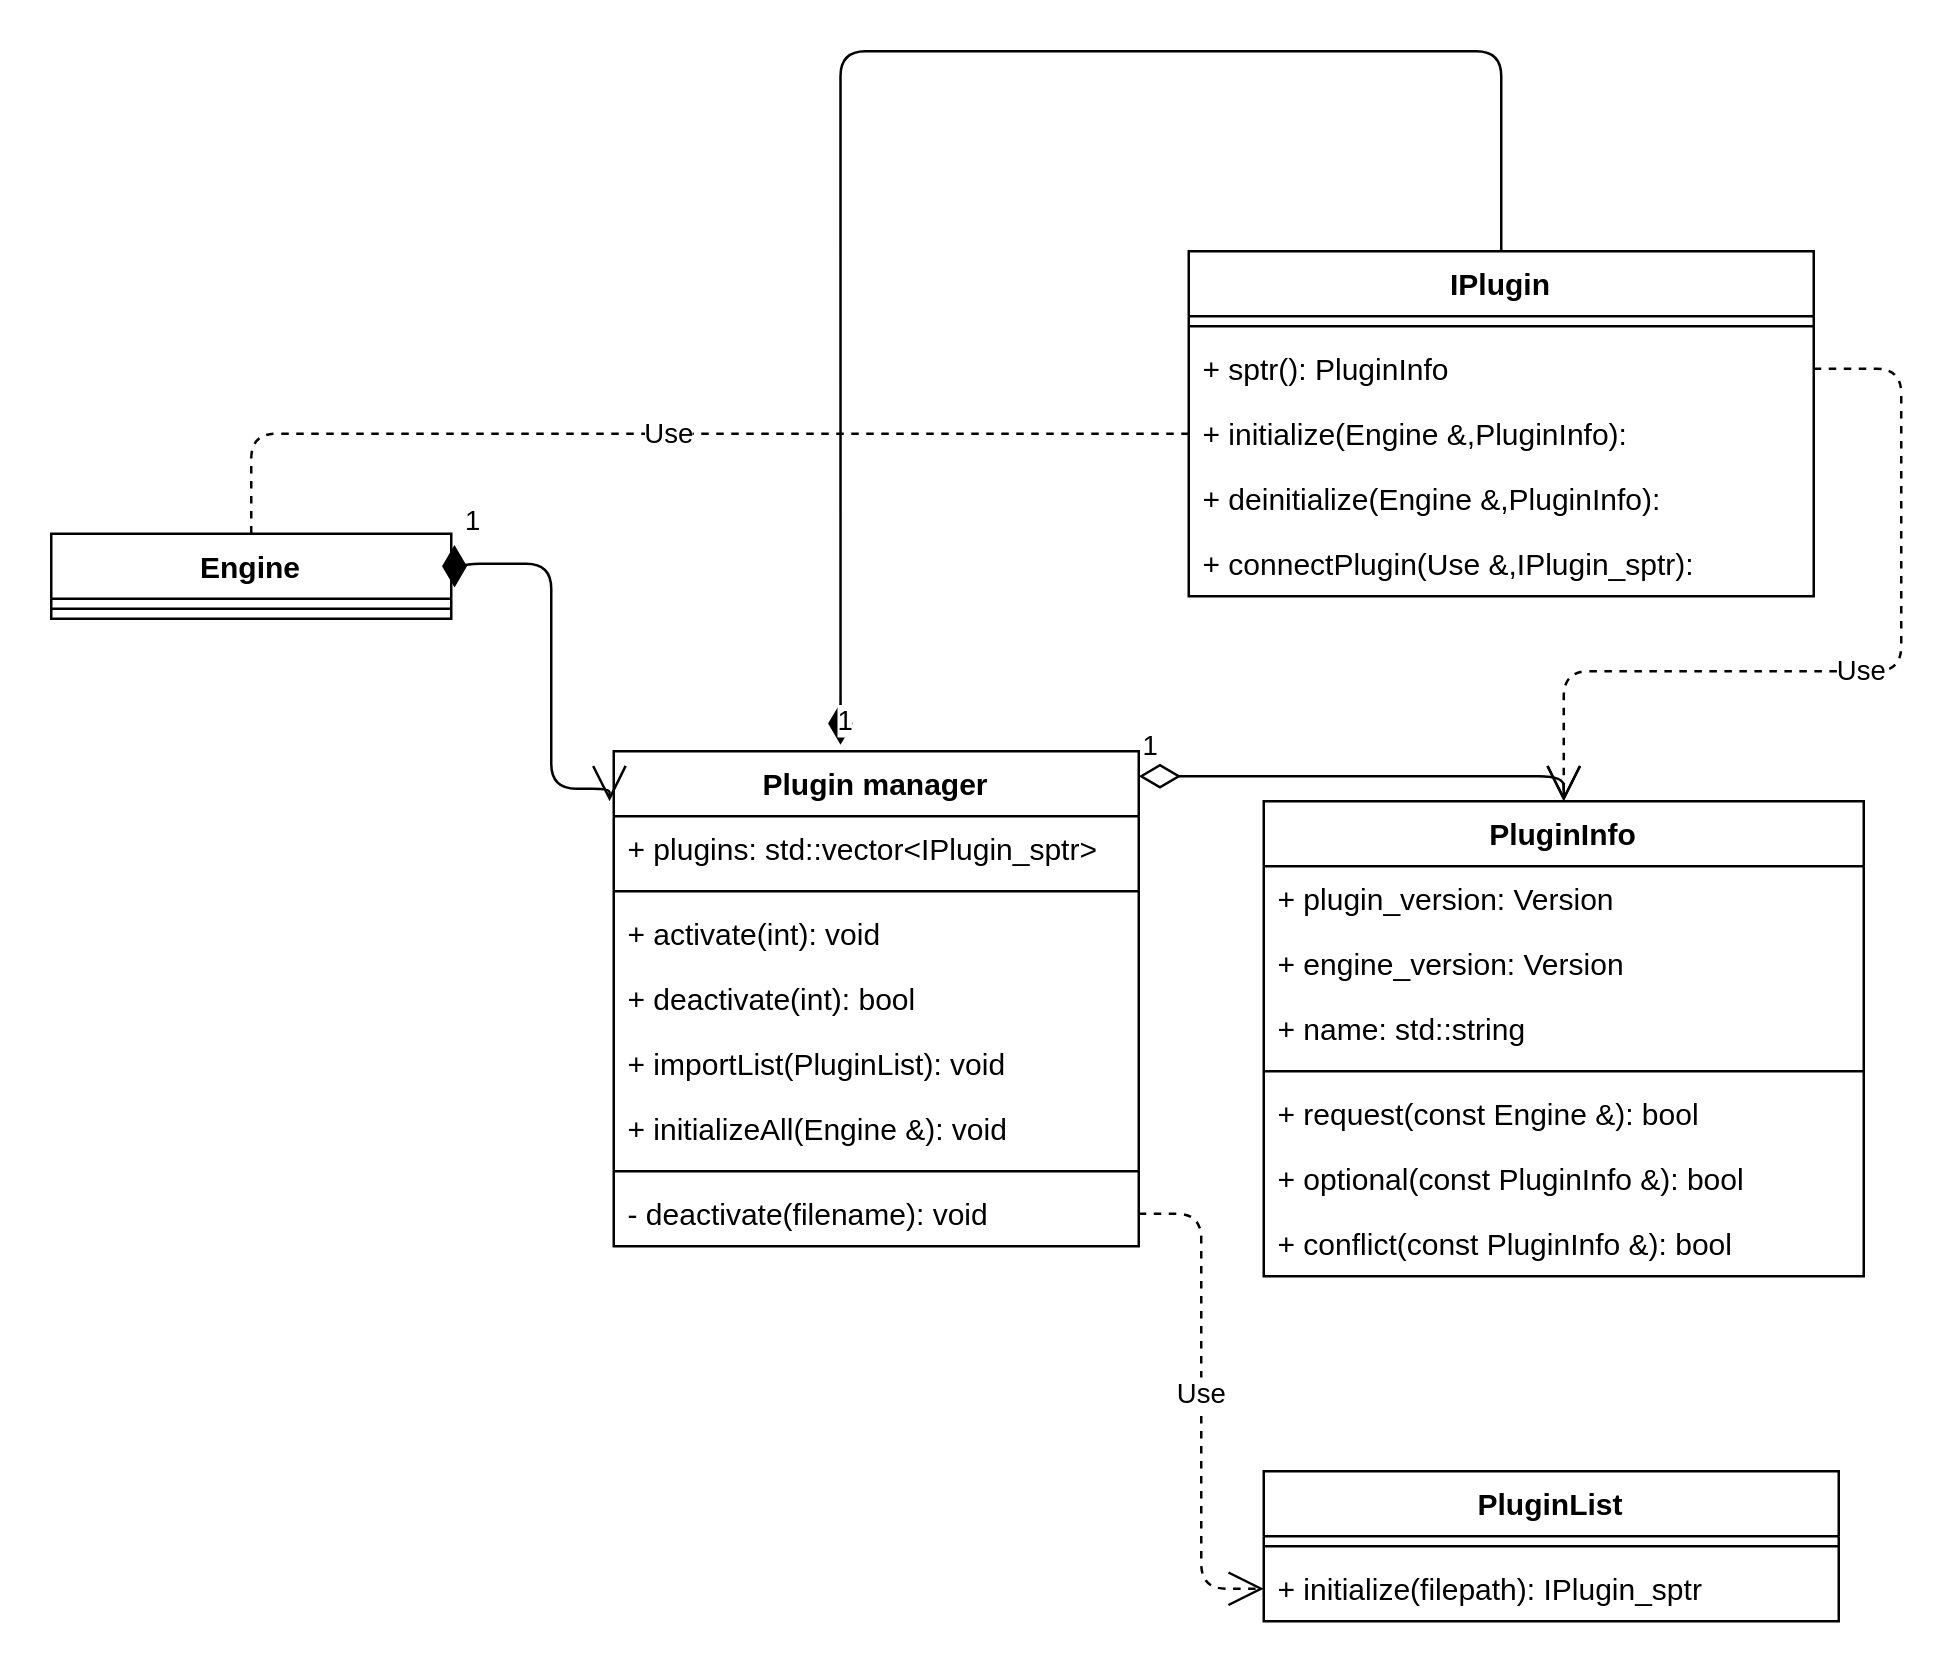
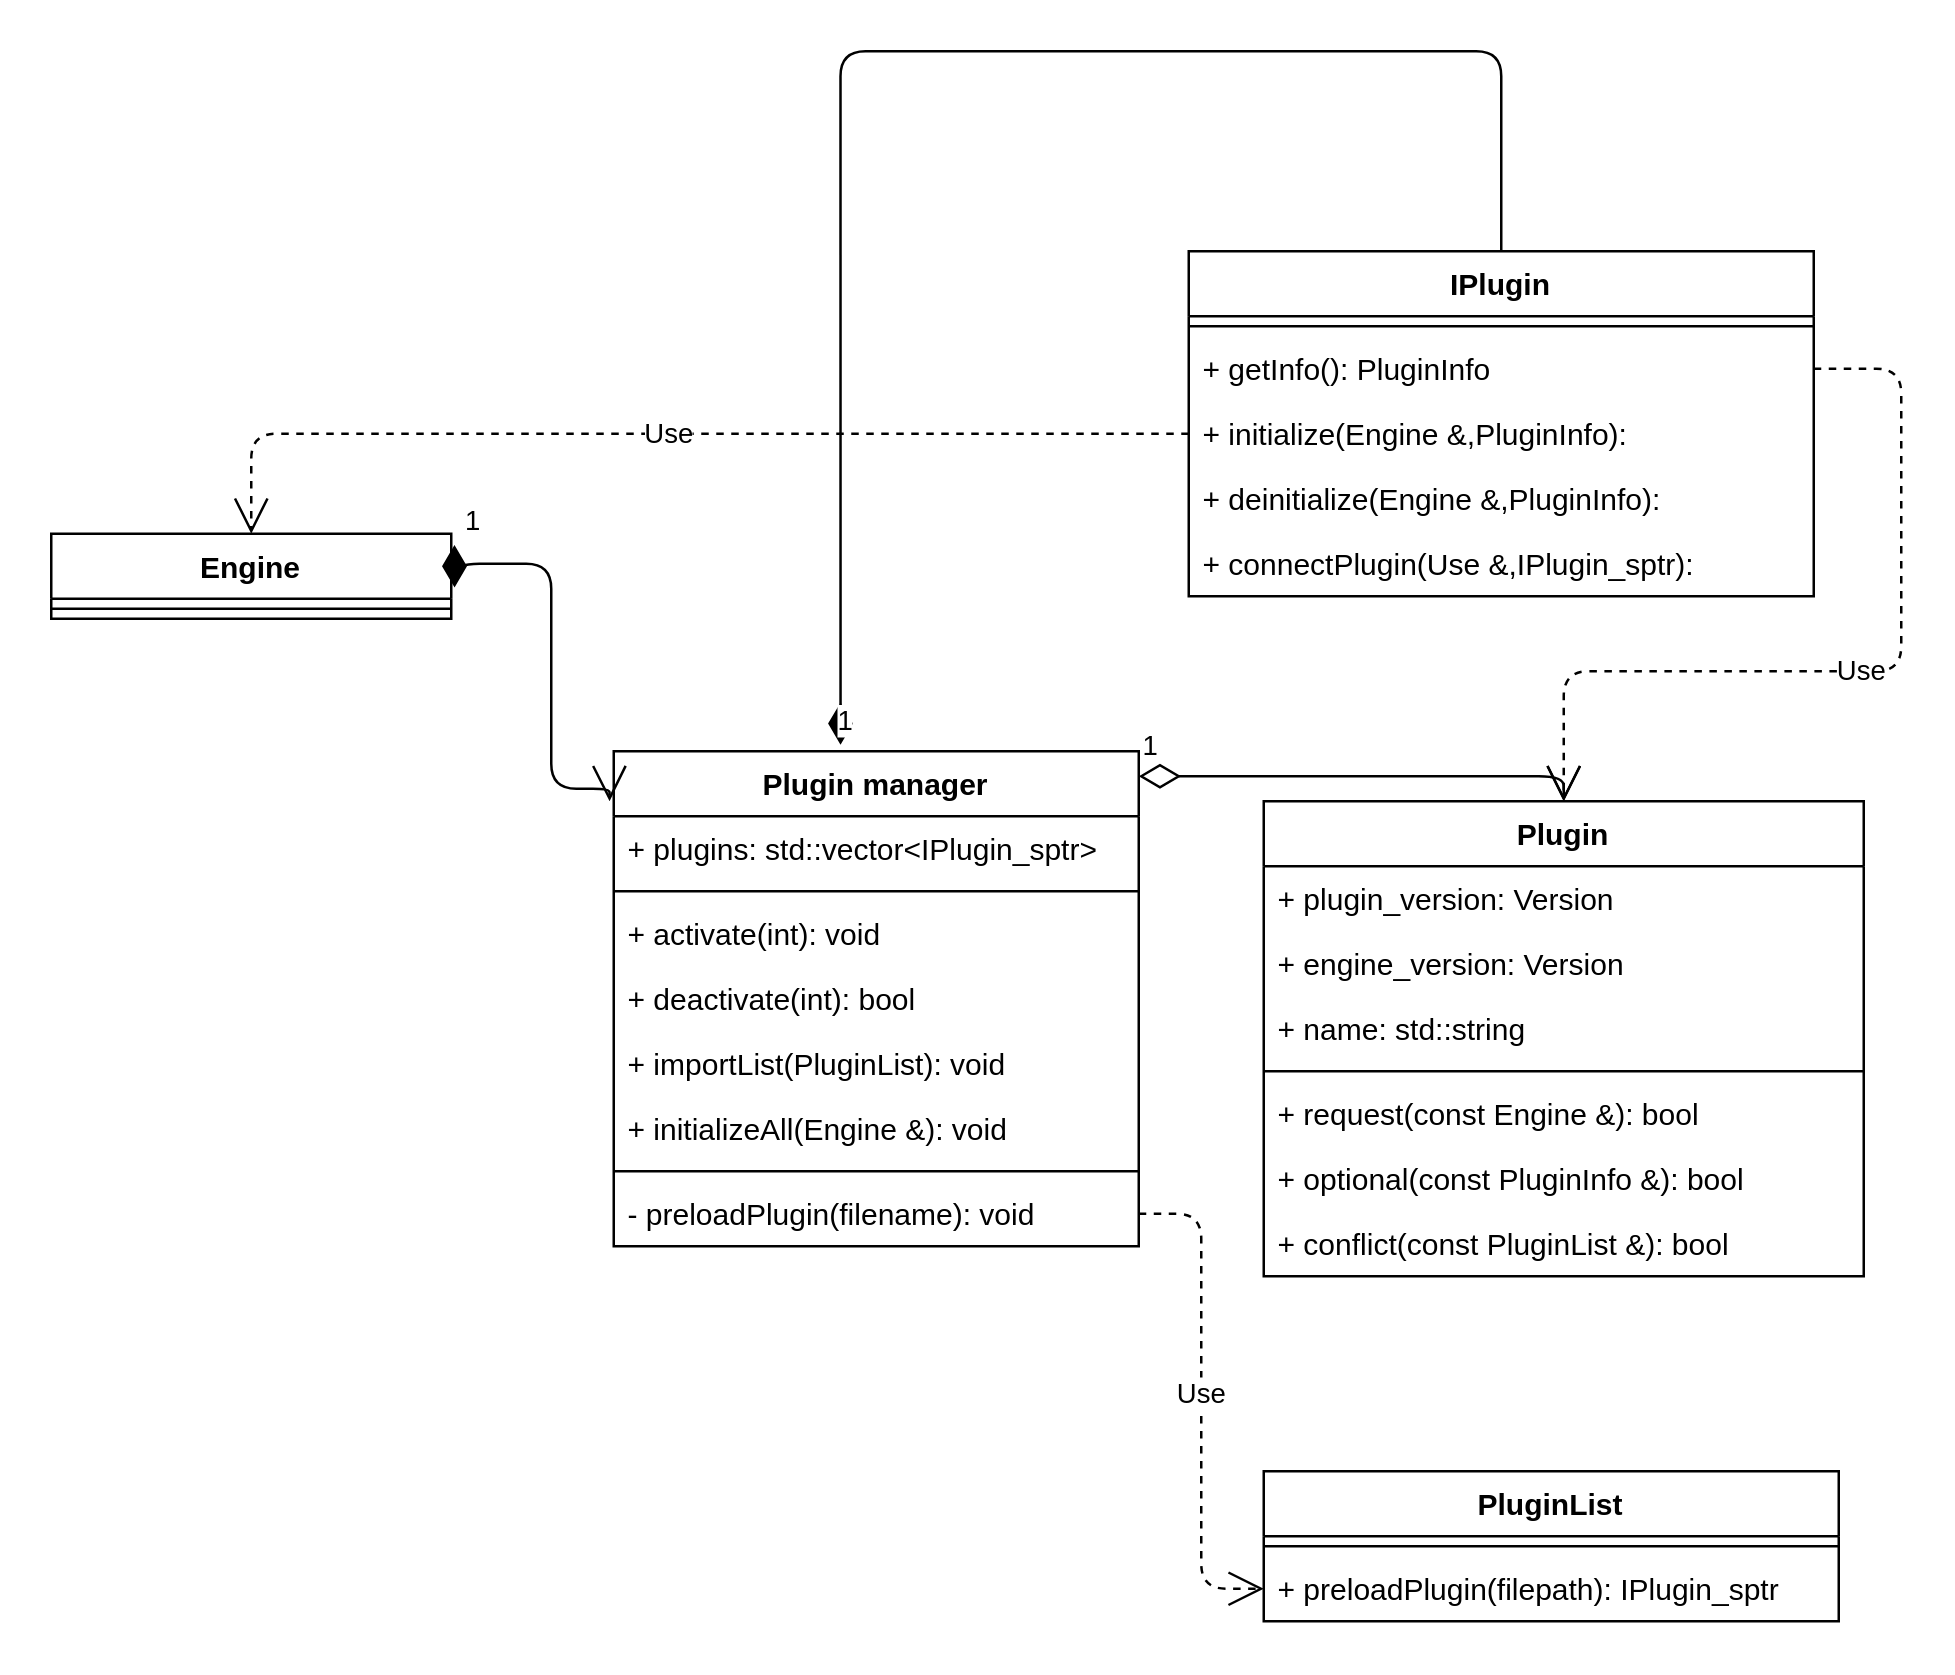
node "+ sptr(): PluginInfo": label "+ sptr(): PluginInfo" -> "+ getInfo(): PluginInfo"
edge "+ initialize(Engine &,PluginInfo):" -- "Engine": arrowhead none -> open
node "PluginInfo": label "PluginInfo" -> "Plugin"
node "- deactivate(filename): void": label "- deactivate(filename): void" -> "- preloadPlugin(filename): void"
node "+ conflict(const PluginInfo &): bool": label "+ conflict(const PluginInfo &): bool" -> "+ conflict(const PluginList &): bool"
node "+ initialize(filepath): IPlugin_sptr": label "+ initialize(filepath): IPlugin_sptr" -> "+ preloadPlugin(filepath): IPlugin_sptr"
